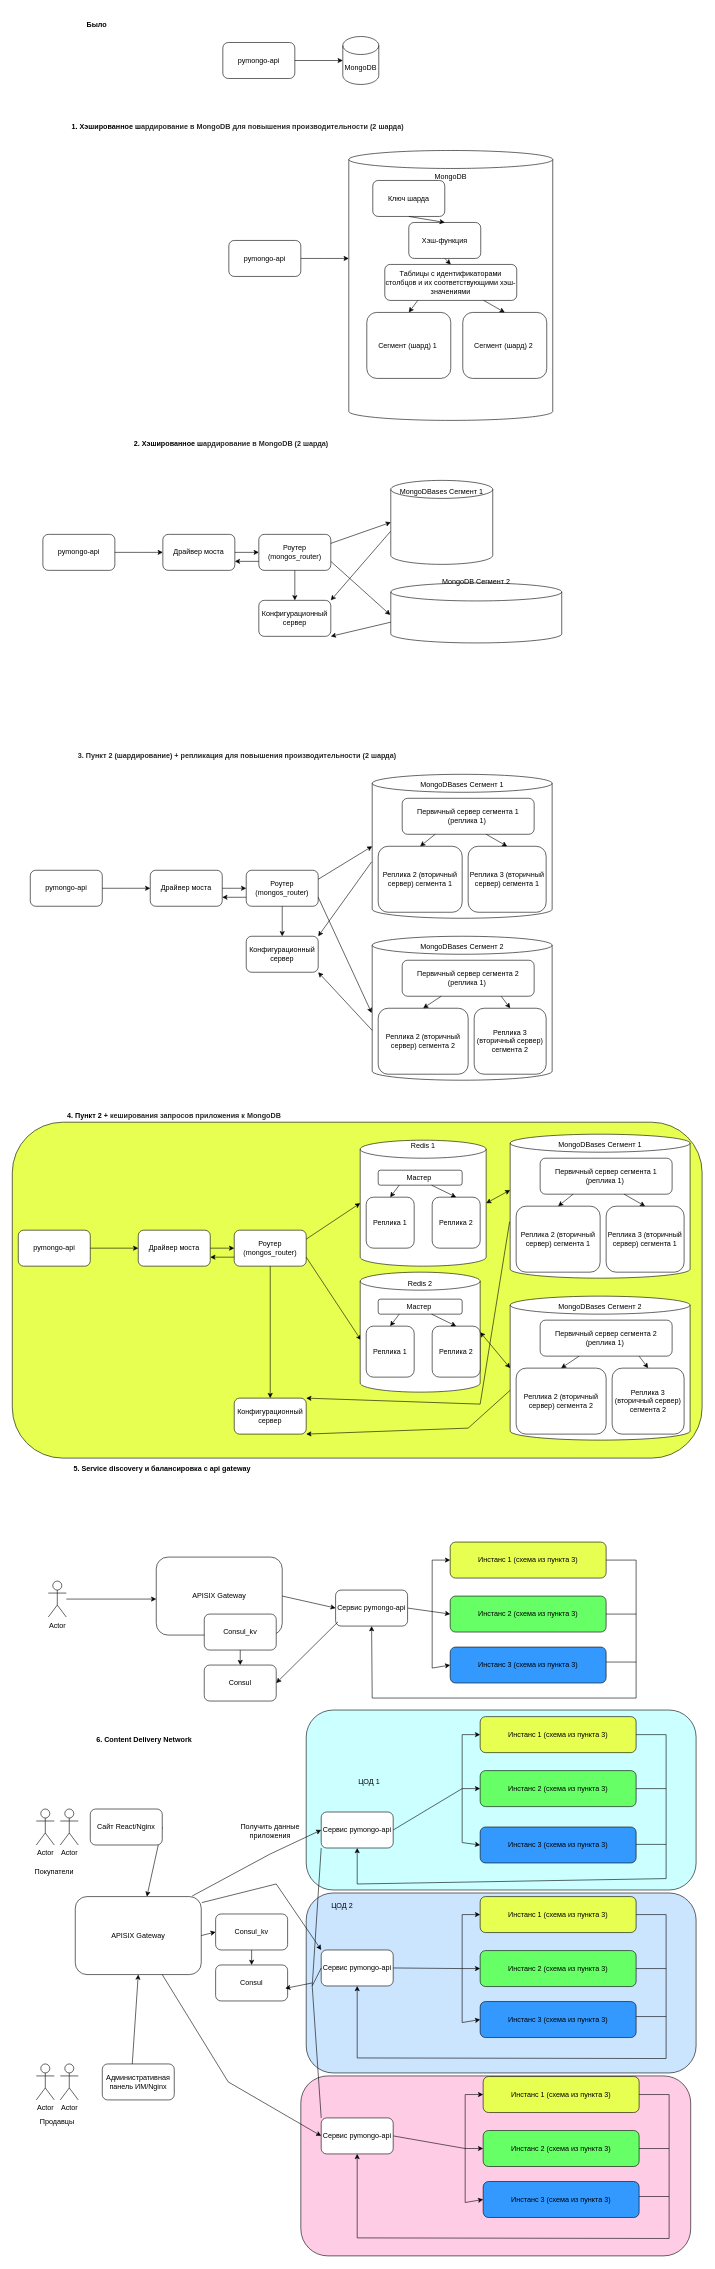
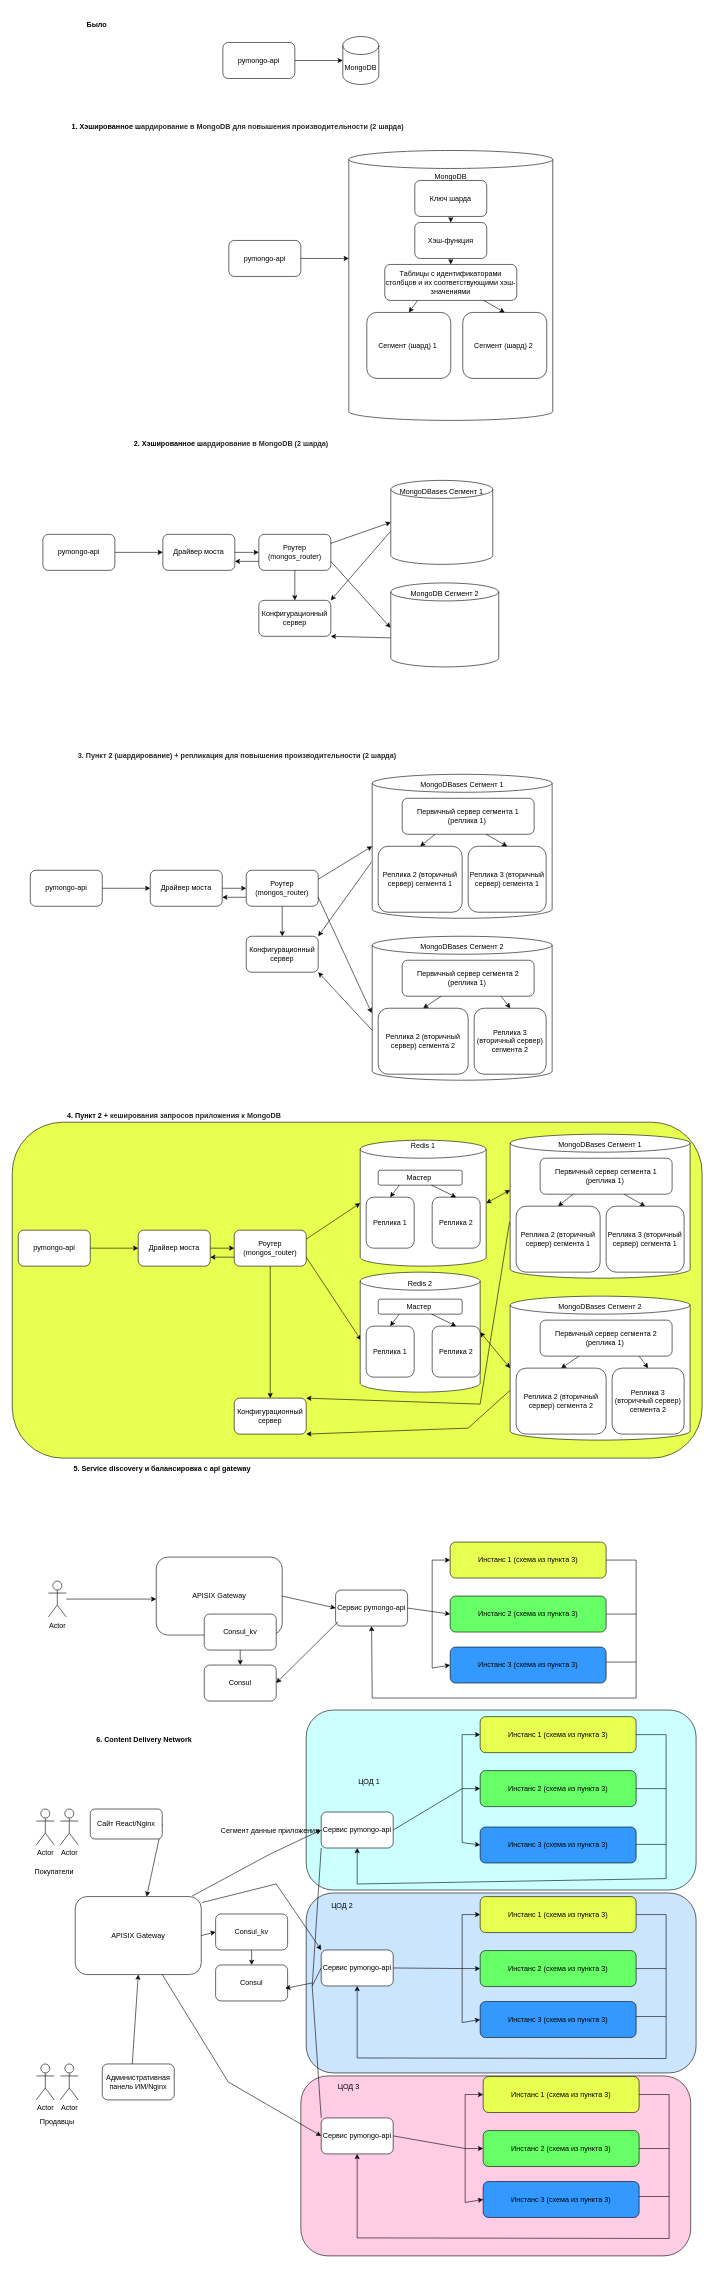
node "Ключ шарда": moved (409, 198) -> (451, 198)
node "Хэш-функция": moved (445, 240) -> (451, 240)
node "MongoDB Сегмент 2": size 171x60 -> 108x84
node "Сайт React/Nginx": size 72x36 -> 72x30
node "Получить данные приложения": label "Получить данные приложения" -> "Сегмент данные приложения"
node "ЦОД 3": added
